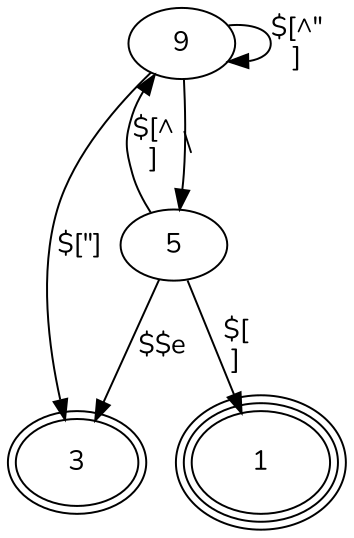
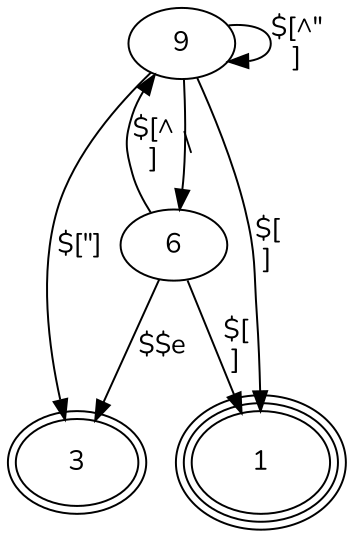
edge "9" -> "1": added, label "$[ ]"
node "5": label "5" -> "6"
